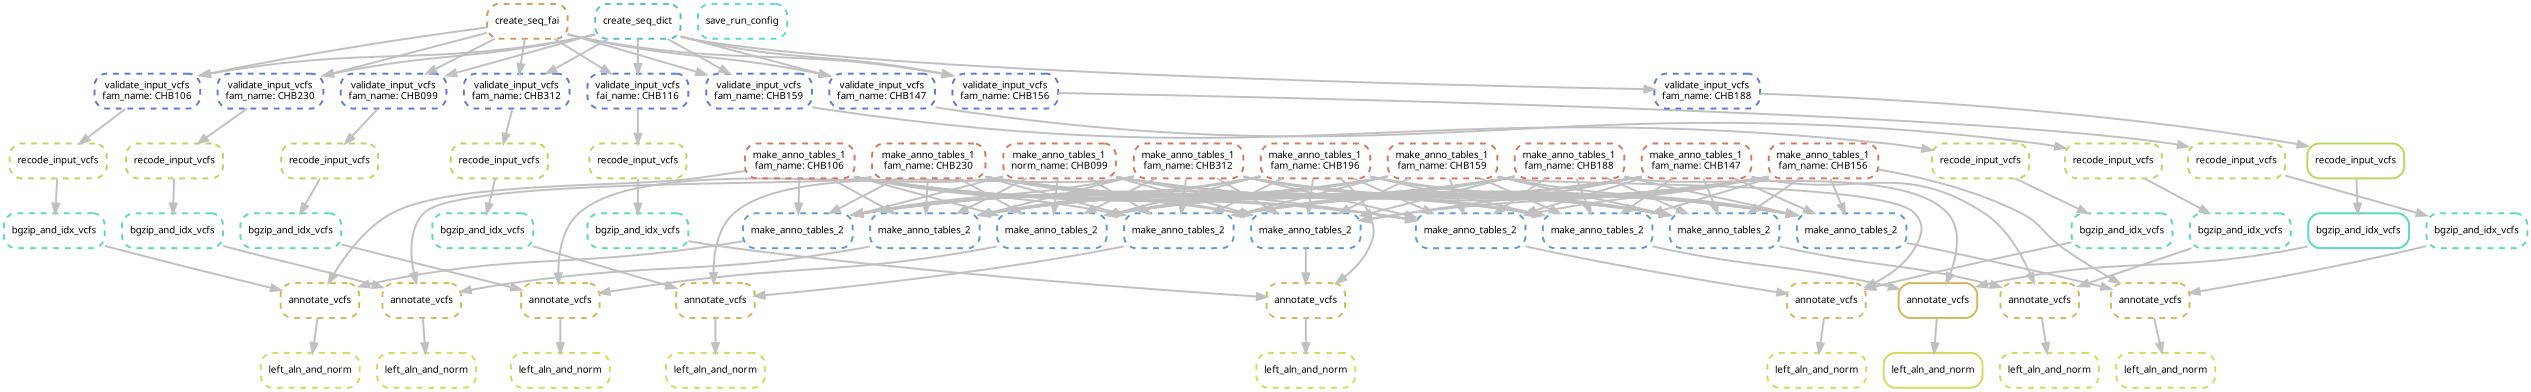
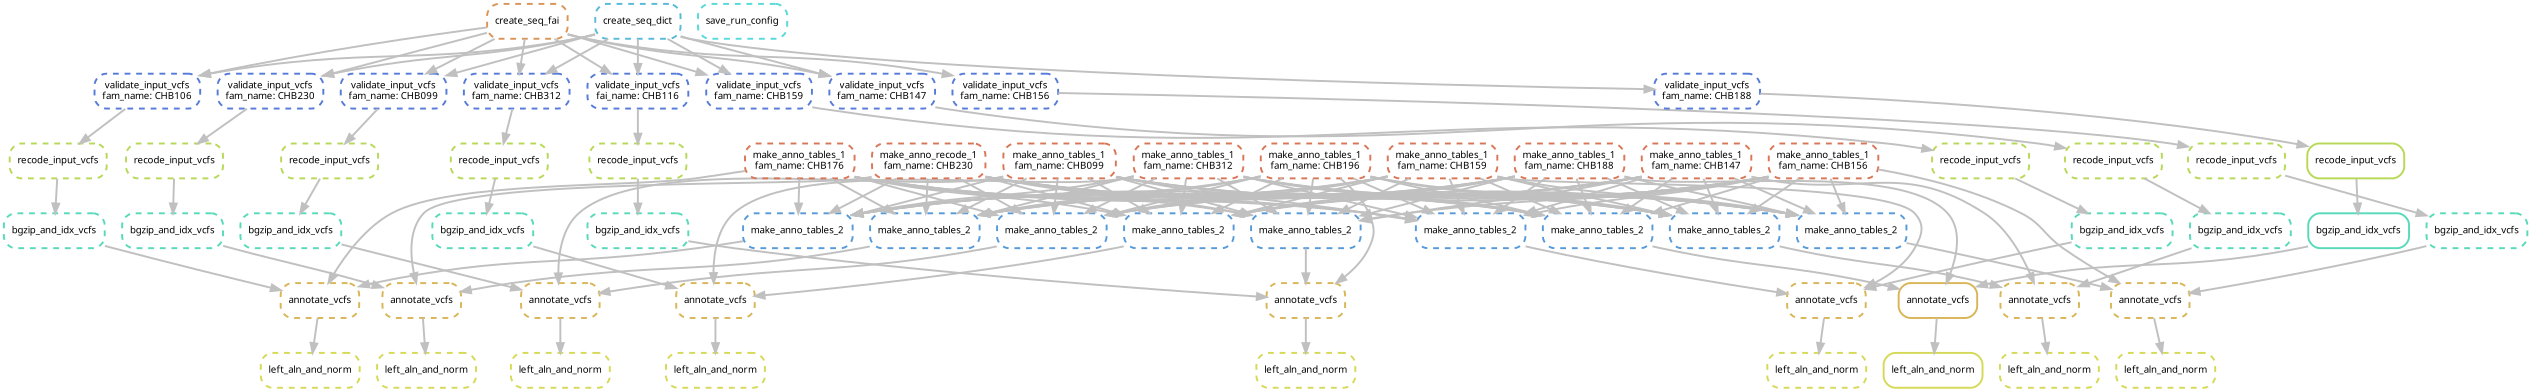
edge "create_seq_dict" -> "validate_input_vcfs fam_name: CHB156": removed
node "make_anno_tables_1 fam_name: CHB106": label "make_anno_tables_1 fam_name: CHB106" -> "make_anno_tables_1 fam_name: CHB176"
node "make_anno_tables_1 fam_name: CHB230": label "make_anno_tables_1 fam_name: CHB230" -> "make_anno_recode_1 fam_name: CHB230"
node "make_anno_tables_1 norm_name: CHB099": label "make_anno_tables_1 norm_name: CHB099" -> "make_anno_tables_1 fam_name: CHB099"
